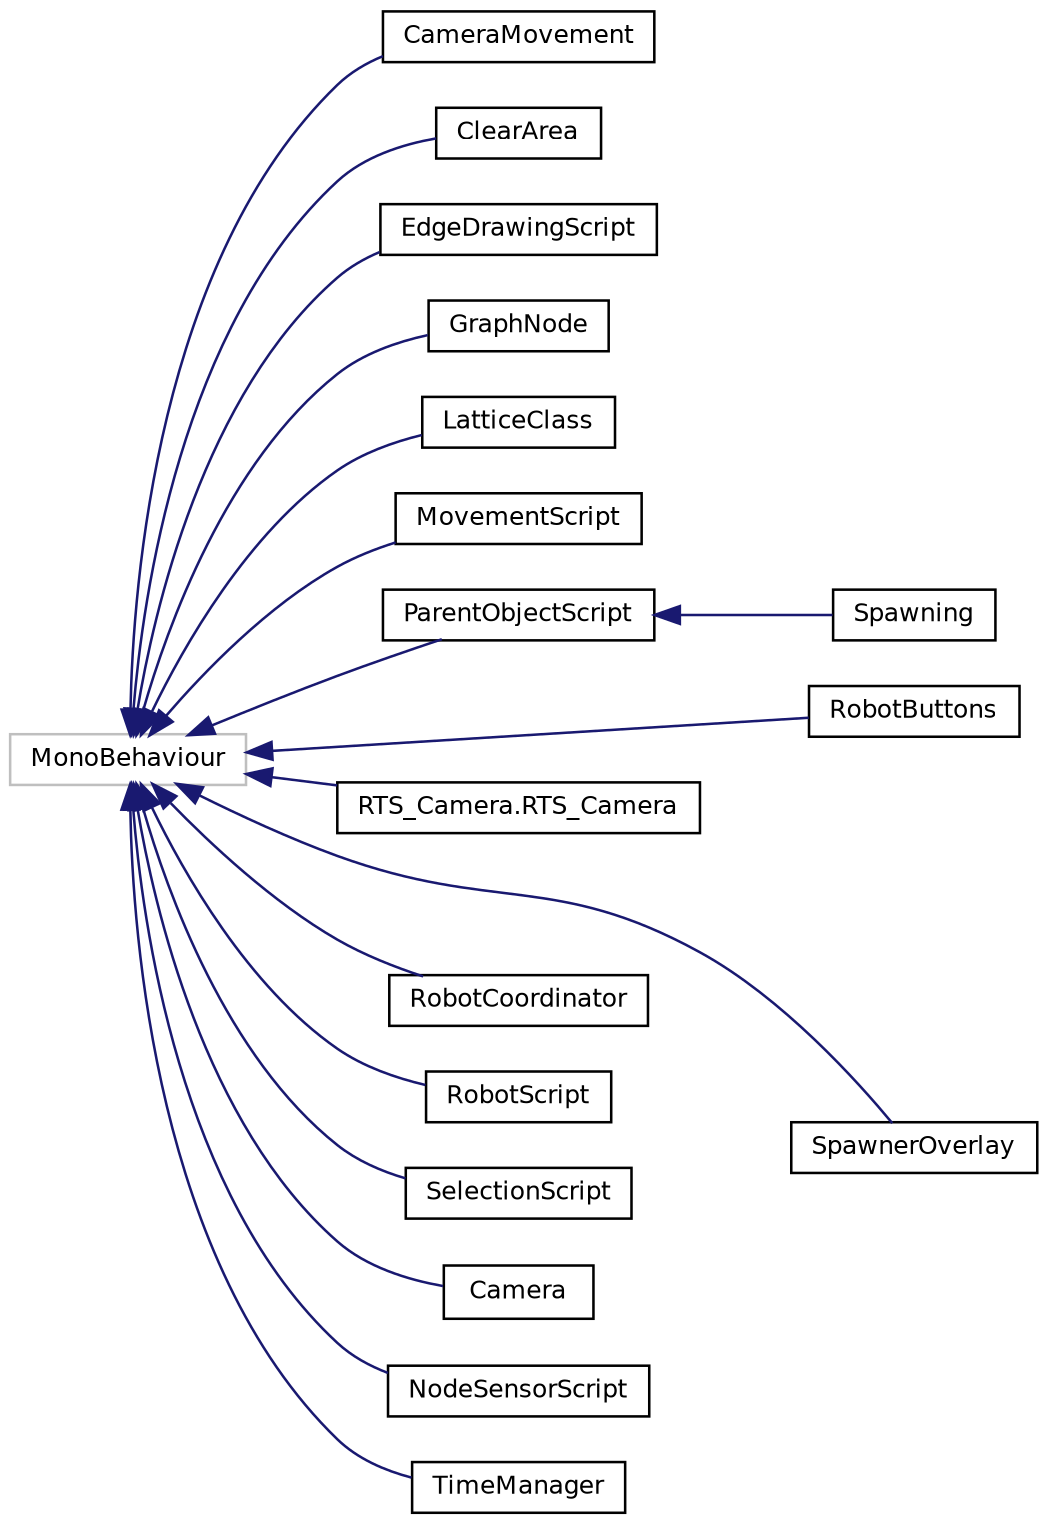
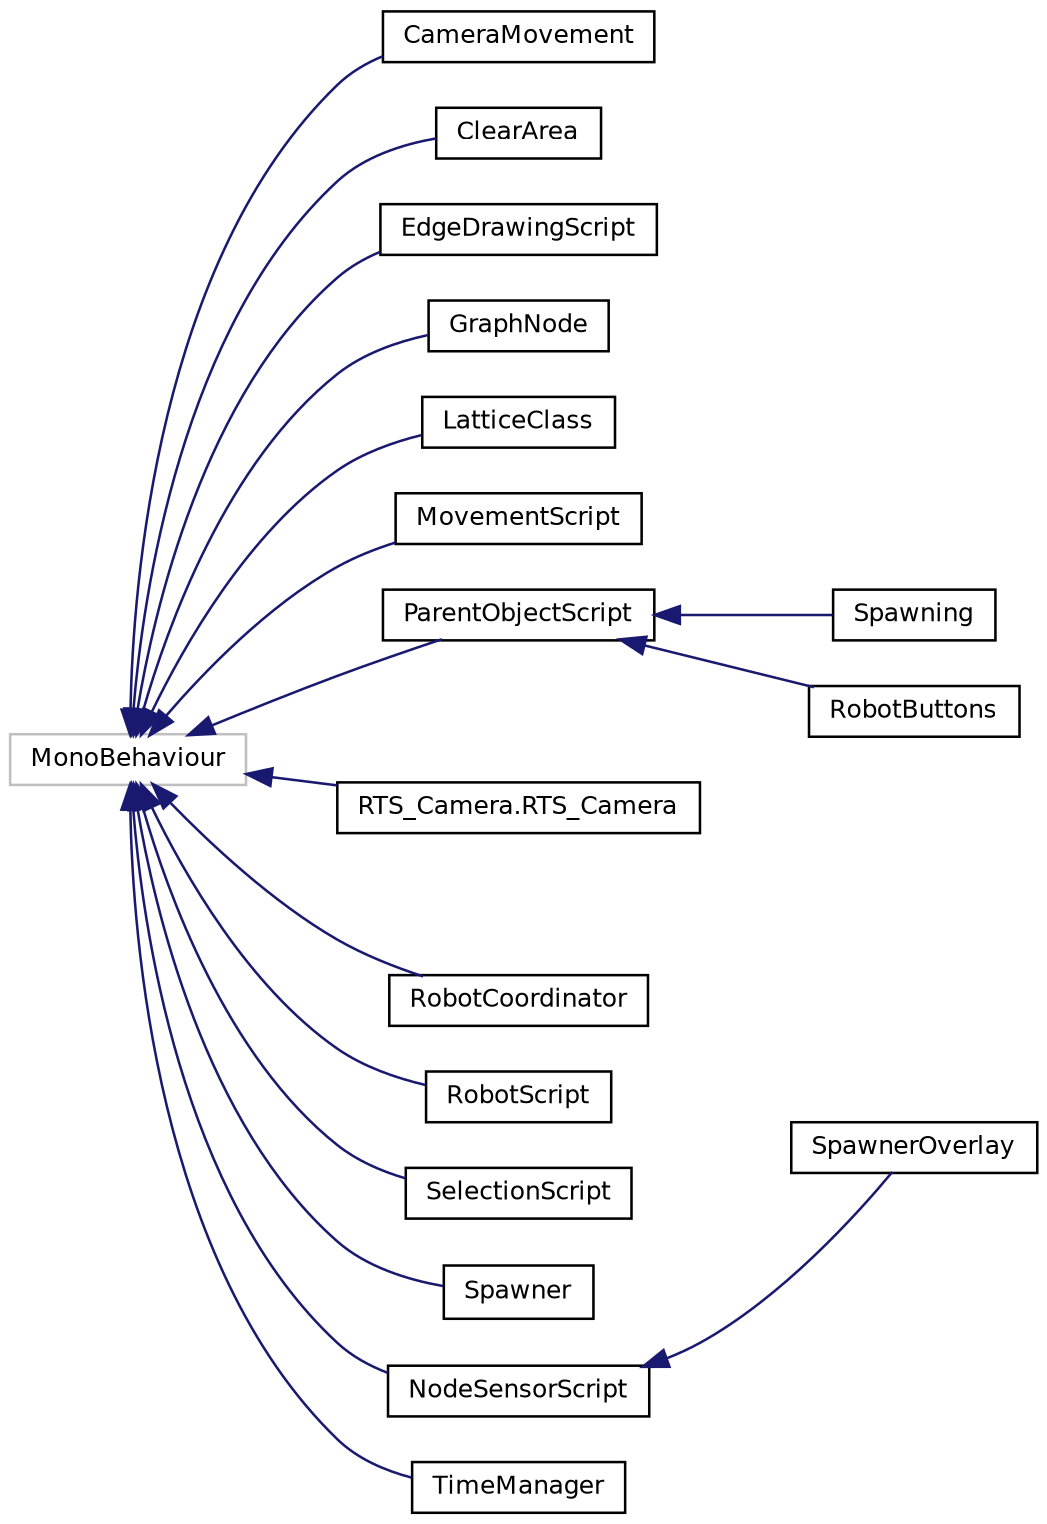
edge "RobotButtons" -> "MonoBehaviour": now "RobotButtons" -> "ParentObjectScript"
edge "SpawnerOverlay" -> "MonoBehaviour": now "SpawnerOverlay" -> "NodeSensorScript"
node "Camera": label "Camera" -> "Spawner"
